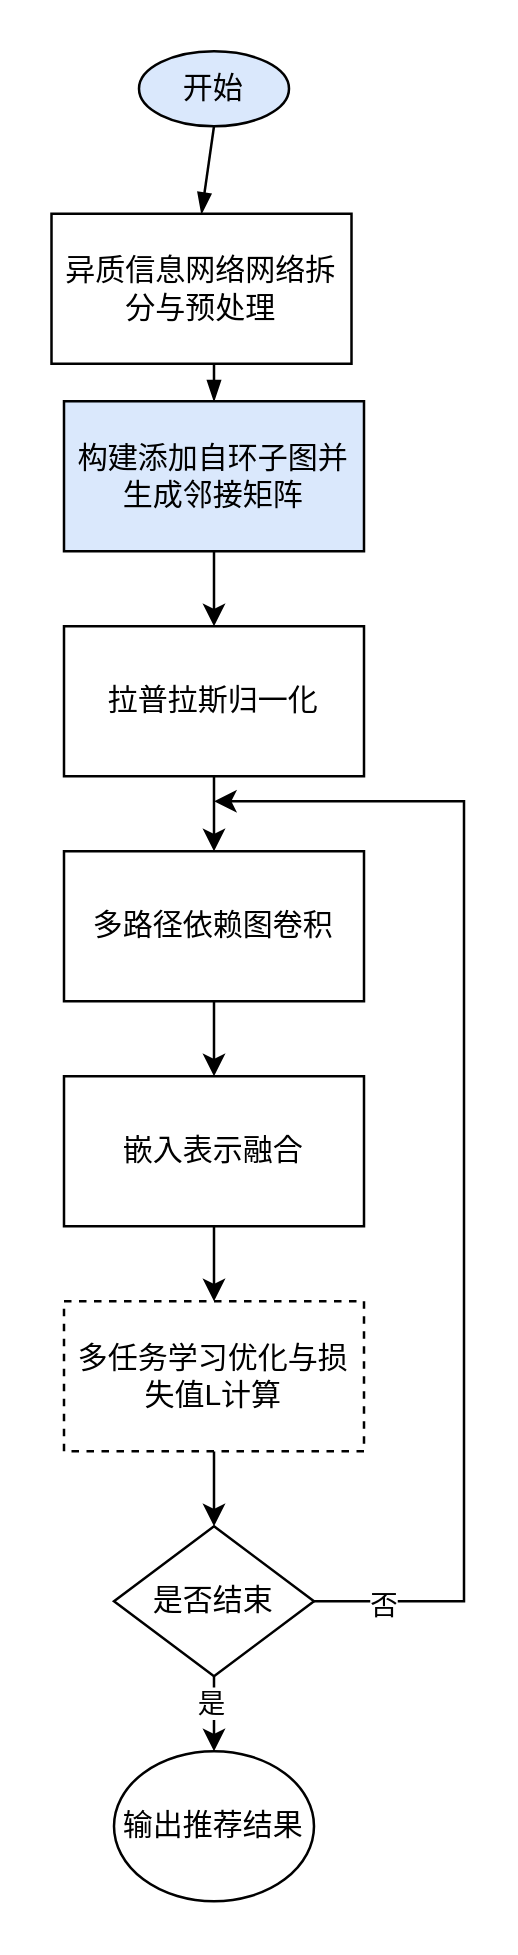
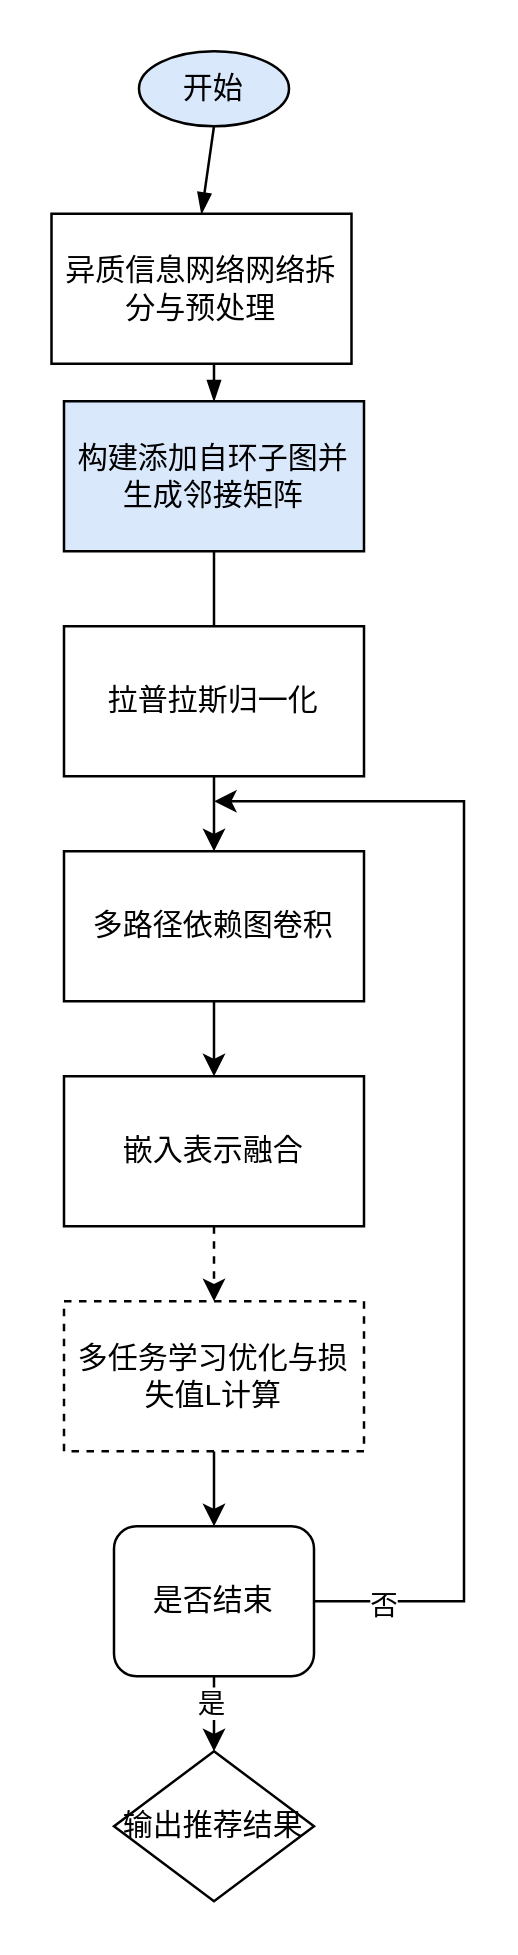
edge "构建添加自环子图并生成邻接矩阵" -> "拉普拉斯归一化": arrowhead classic -> none
edge "嵌入表示融合" -> "多任务学习优化与损失值L计算": style solid -> dashed
node "是否结束": shape diamond -> rounded rectangle
node "输出推荐结果": shape ellipse -> diamond
